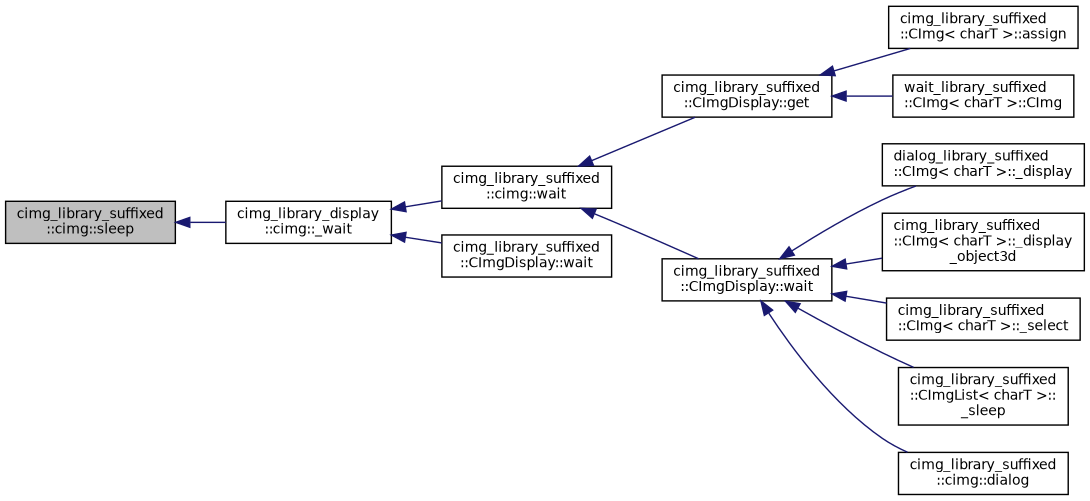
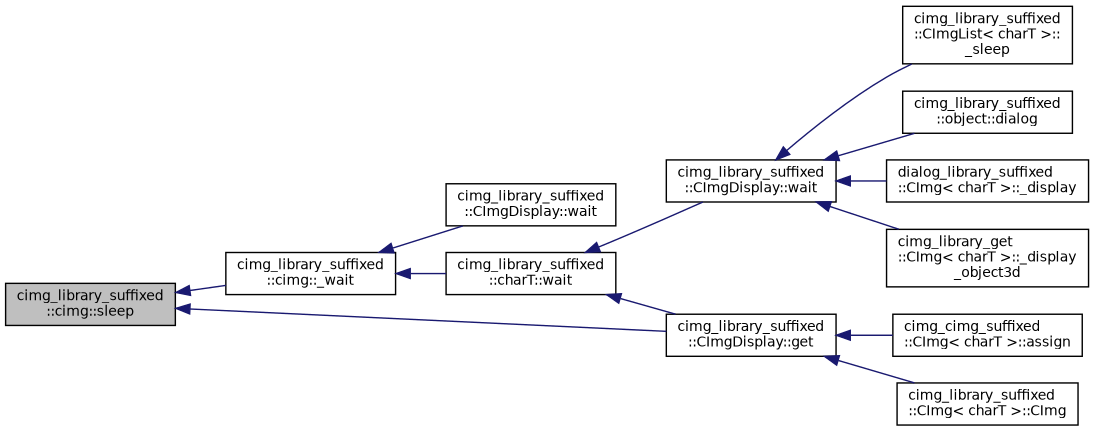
node "cimg_library_suffixed ::CImg< charT >::assign": label "cimg_library_suffixed ::CImg< charT >::assign" -> "cimg_cimg_suffixed ::CImg< charT >::assign"
node "wait_library_suffixed ::CImg< charT >::CImg": label "wait_library_suffixed ::CImg< charT >::CImg" -> "cimg_library_suffixed ::CImg< charT >::CImg"
node "cimg_library_suffixed ::cimg::wait": label "cimg_library_suffixed ::cimg::wait" -> "cimg_library_suffixed ::charT::wait"
node "cimg_library_display ::cimg::_wait": label "cimg_library_display ::cimg::_wait" -> "cimg_library_suffixed ::cimg::_wait"
node "cimg_library_suffixed ::CImg< charT >::_display _object3d": label "cimg_library_suffixed ::CImg< charT >::_display _object3d" -> "cimg_library_get ::CImg< charT >::_display _object3d"
node "cimg_library_suffixed ::CImg< charT >::_select": removed
edge "cimg_library_suffixed ::CImgDisplay::get" -> "cimg_library_suffixed ::cimg::sleep": added
node "cimg_library_suffixed ::cimg::dialog": label "cimg_library_suffixed ::cimg::dialog" -> "cimg_library_suffixed ::object::dialog"
